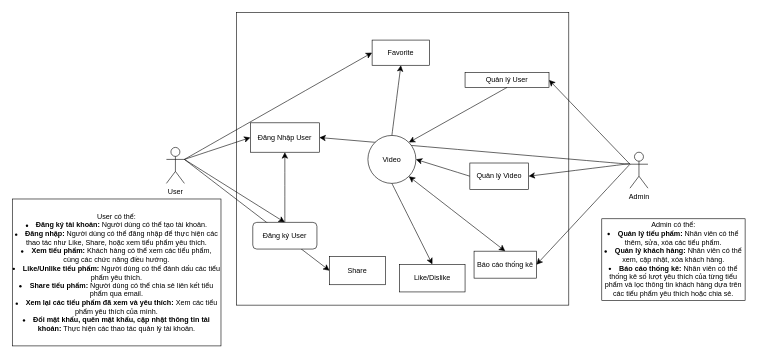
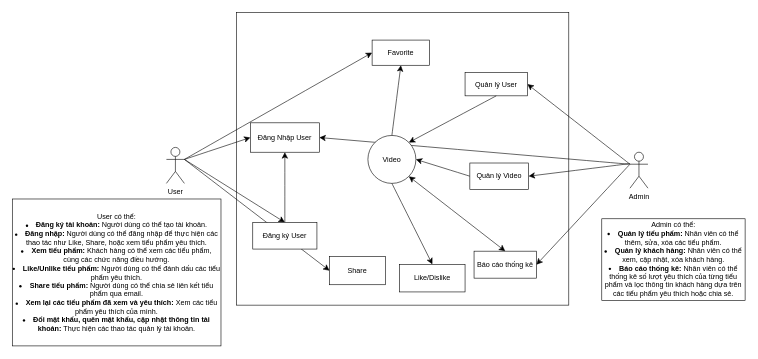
node "Quản lý User": size 84x15 -> 62x23
node "Đăng ký User": shape rounded rectangle -> rectangle
